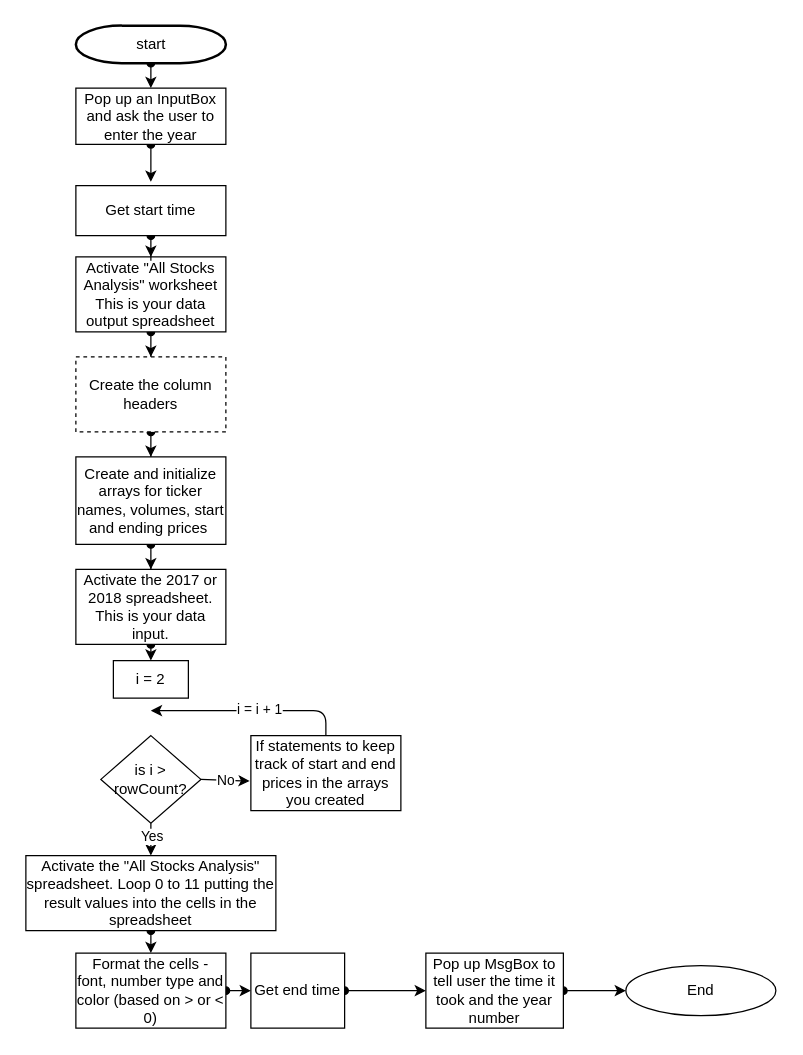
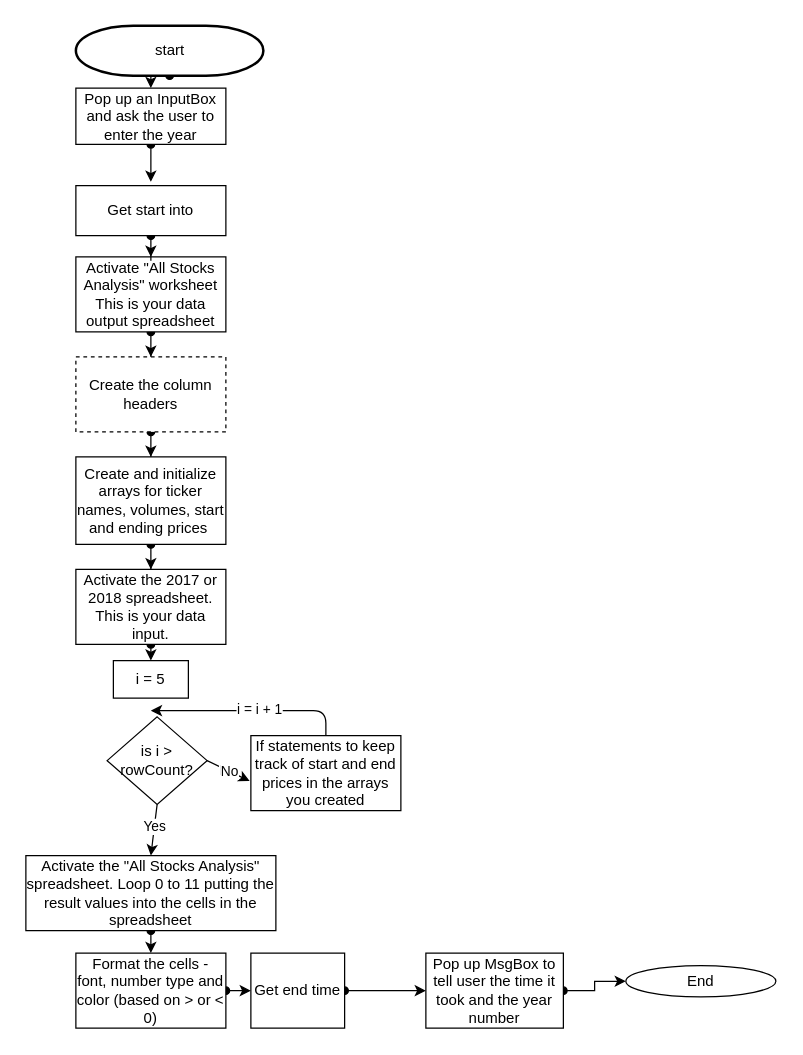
node "start": size 150x38 -> 188x50
node "Get start time": label "Get start time" -> "Get start into"
node "i = 2": label "i = 2" -> "i = 5"
node "is i > rowCount?": moved (151, 779) -> (157, 761)
node "End": size 150x50 -> 150x31
